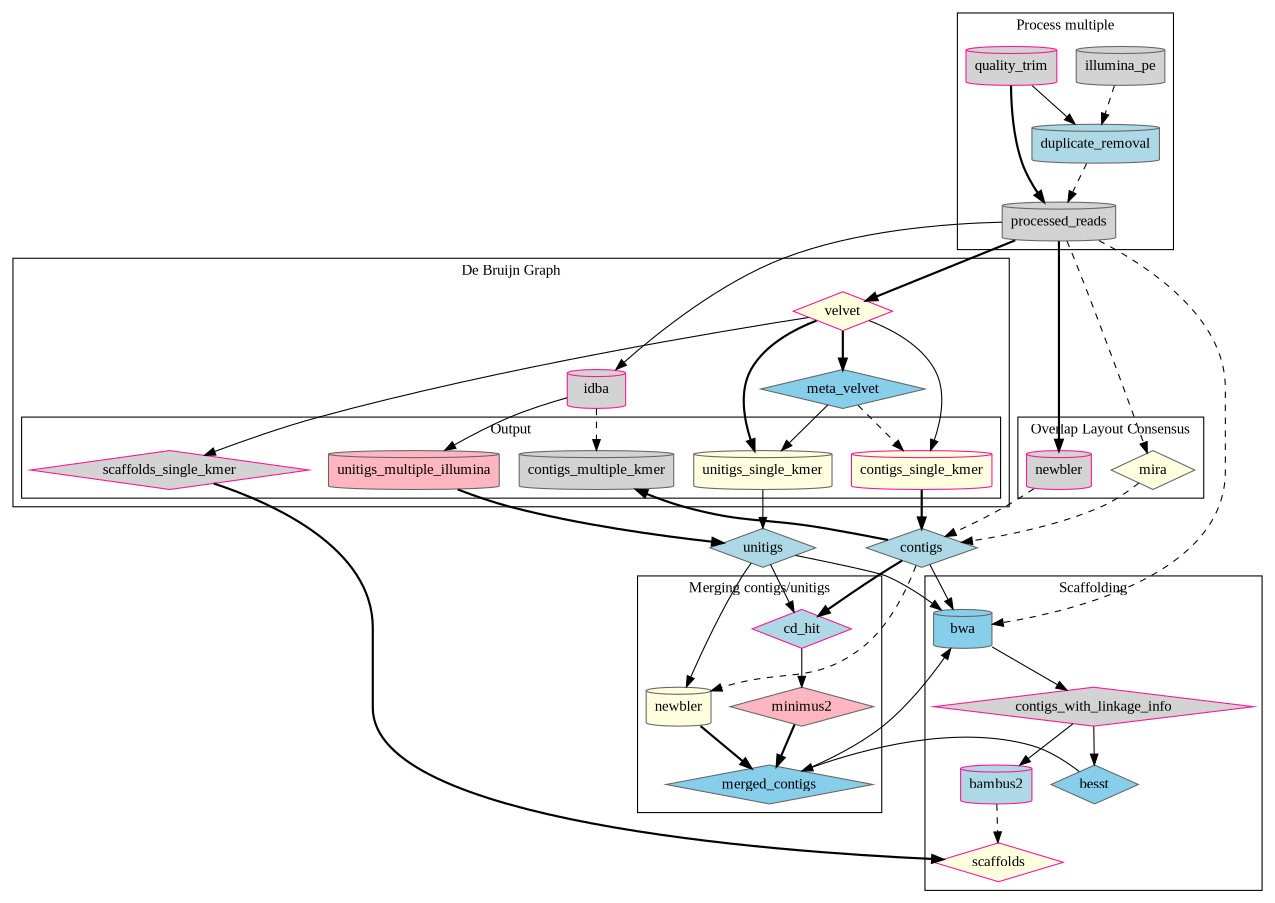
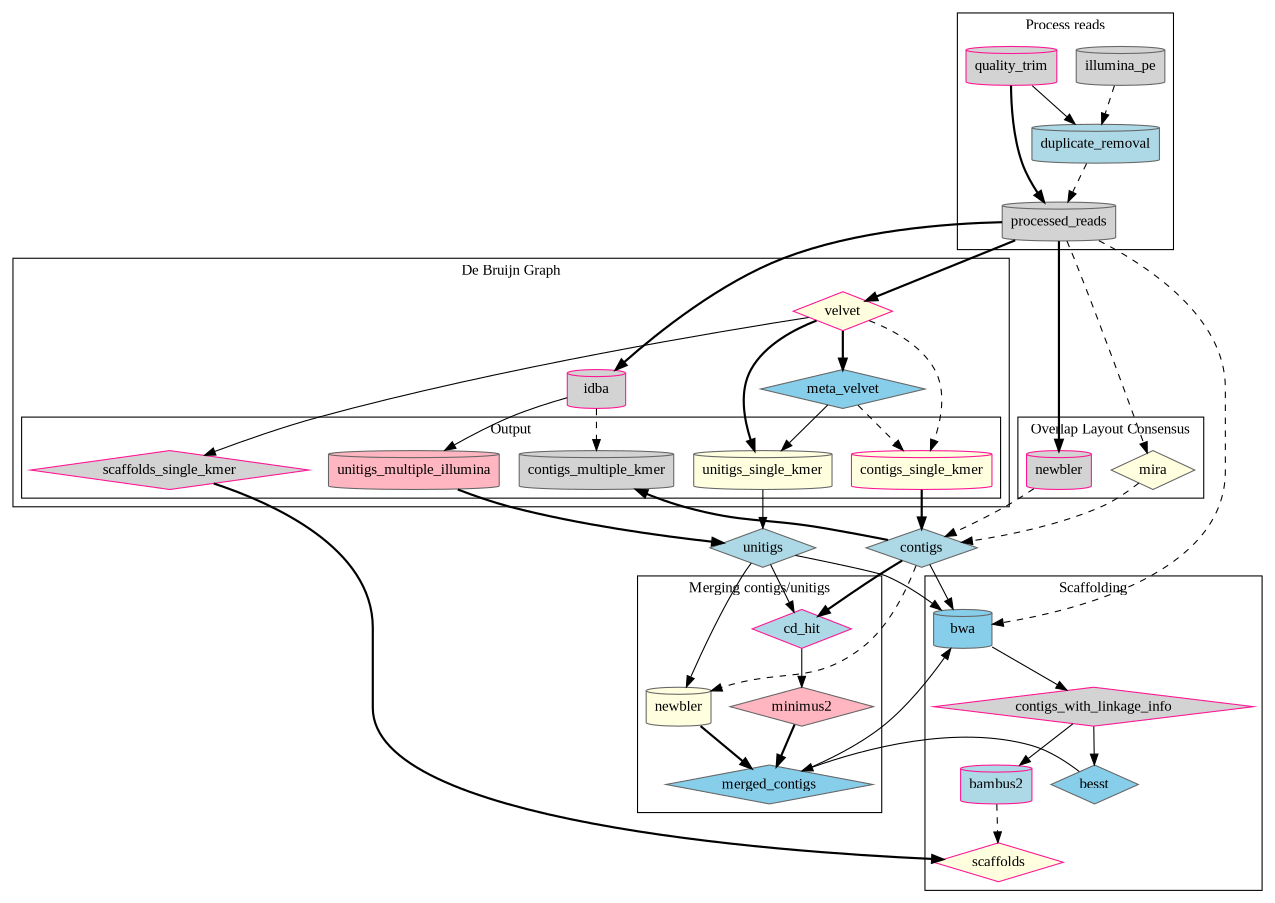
cluster "Process multiple": label "Process multiple" -> "Process reads"
edge "processed_reads" -> "idba": style solid -> bold
edge "velvet" -> "contigs_single_kmer": style solid -> dashed
